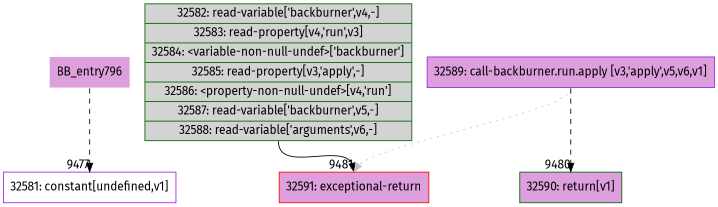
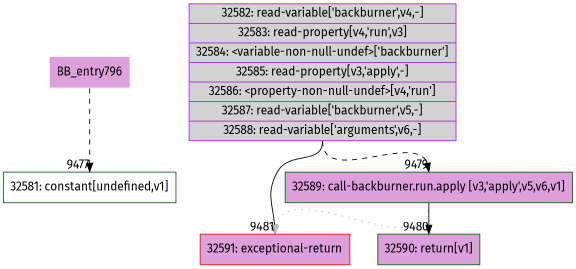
node "32582: read-variable['backburner',v4,-]": color darkgreen -> purple
node "32589: call-backburner.run.apply [v3,'apply',v5,v6,v1]": color purple -> darkgreen
edge "32589: call-backburner.run.apply [v3,'apply',v5,v6,v1]" -> "32590: return[v1]": style dashed -> solid
edge "32582: read-variable['backburner',v4,-]" -> "32589: call-backburner.run.apply [v3,'apply',v5,v6,v1]": added
node "32581: constant[undefined,v1]": color purple -> darkgreen
